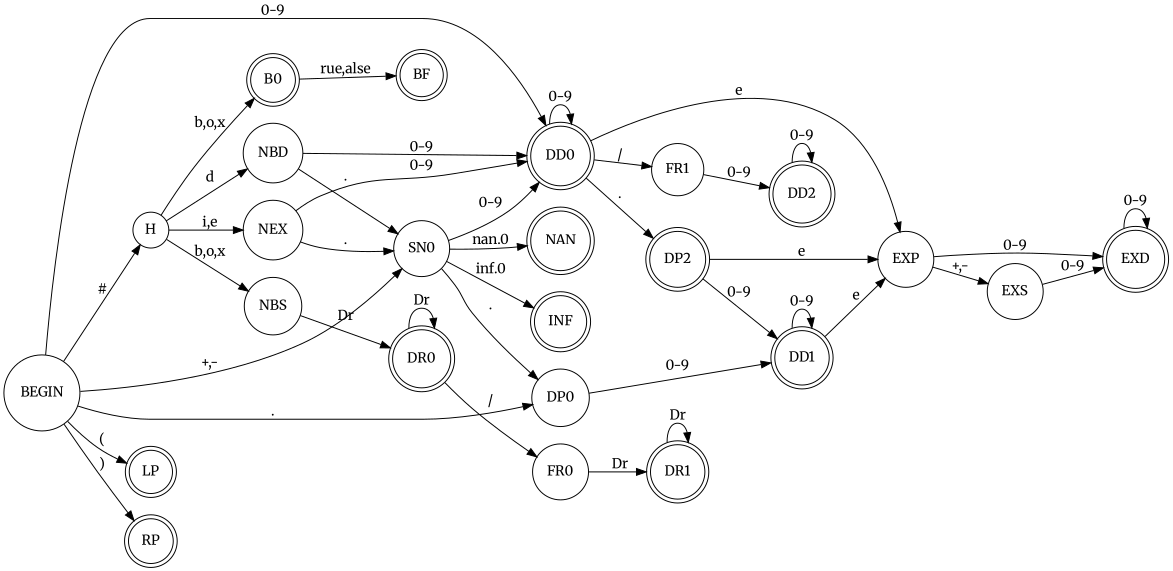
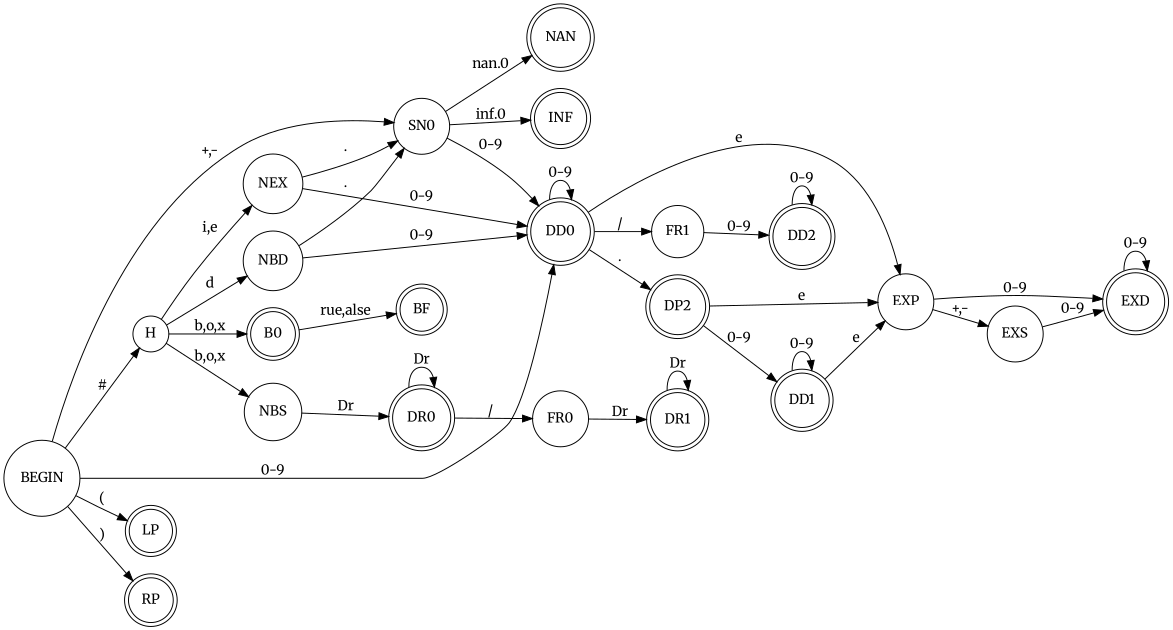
node "DP0": removed
